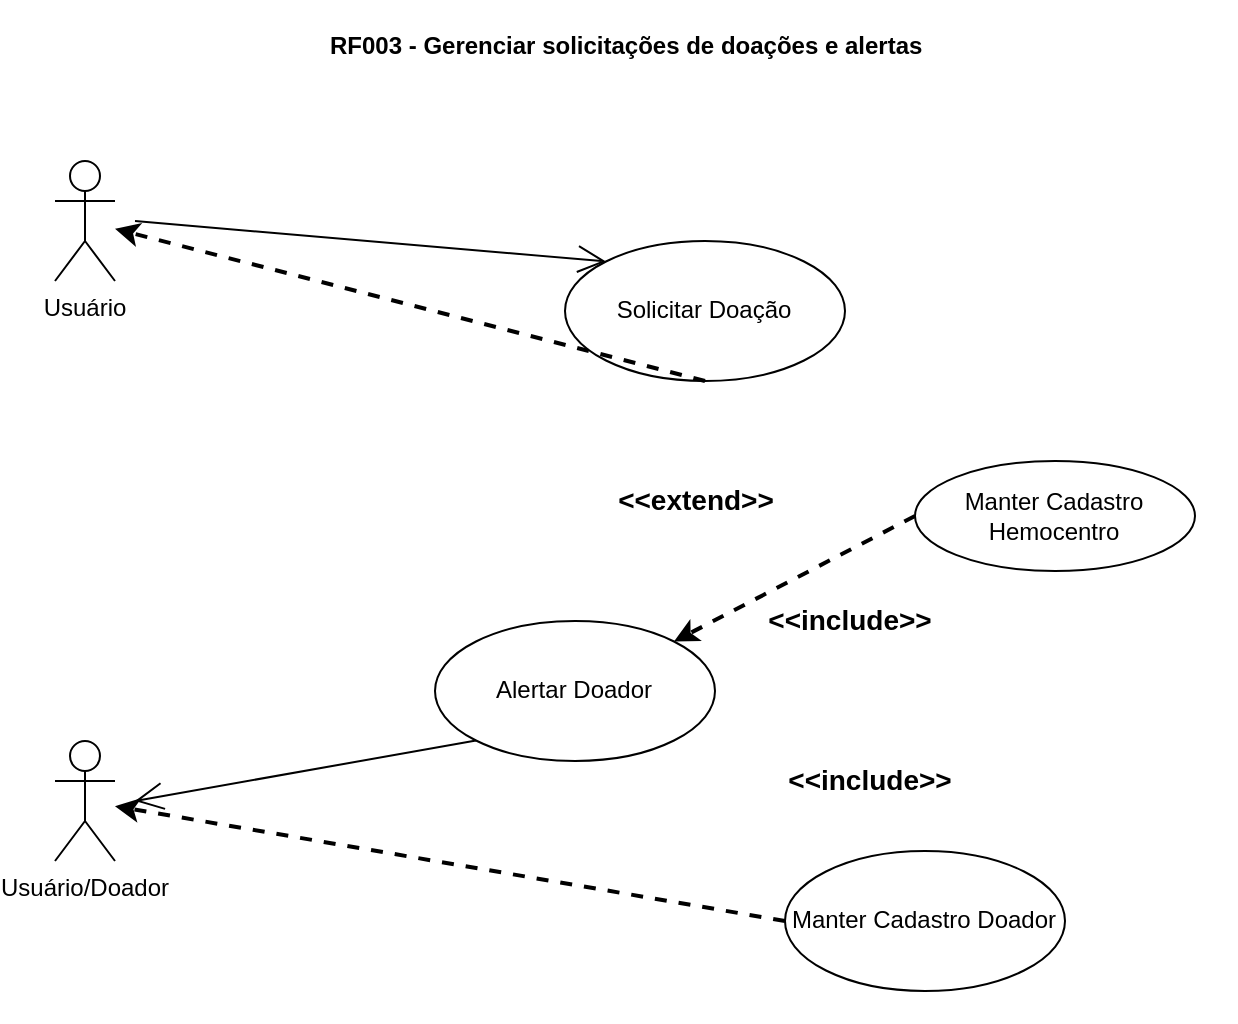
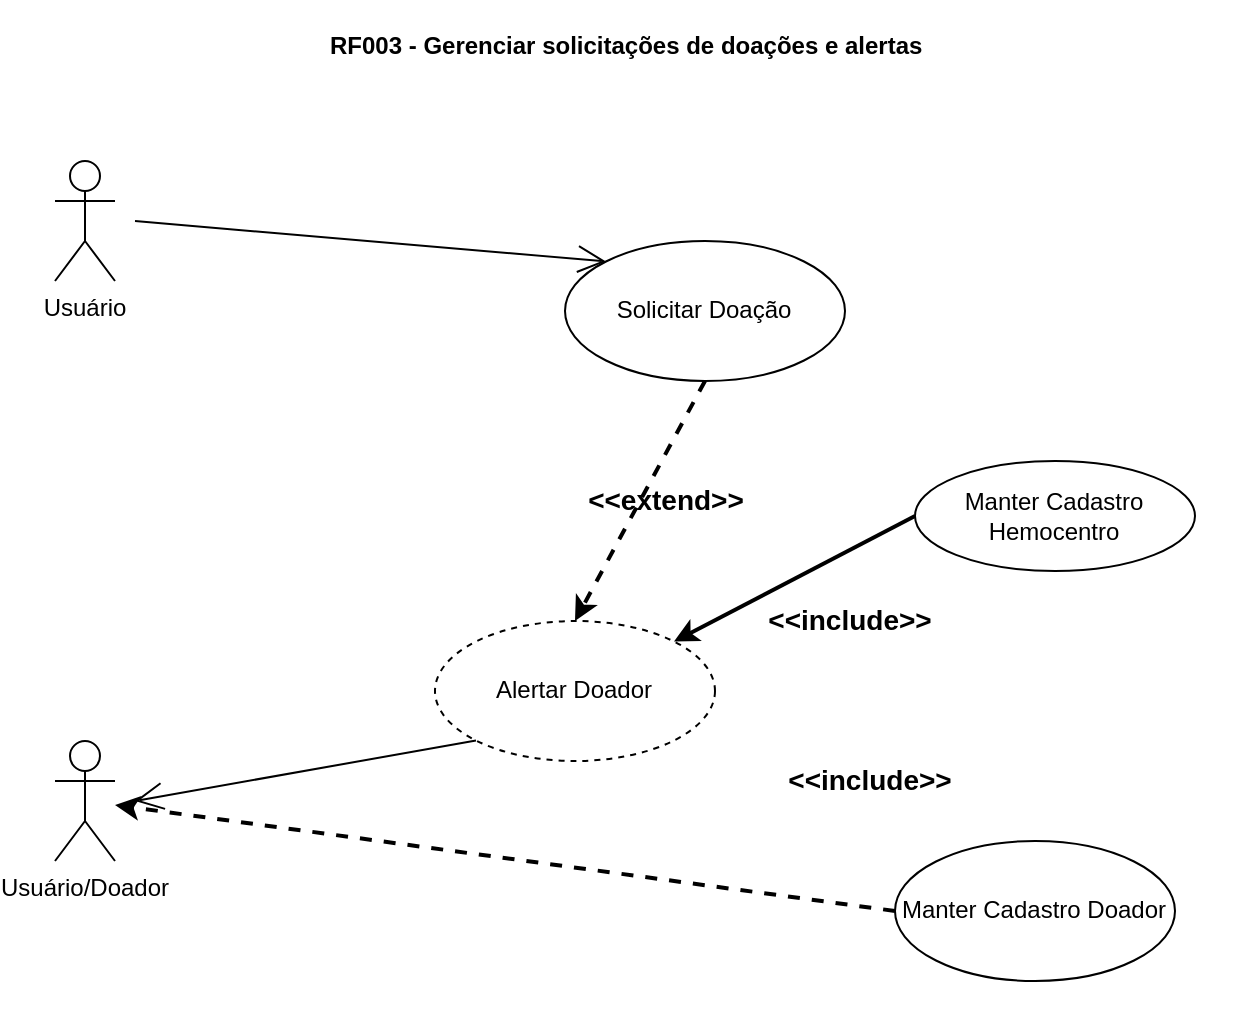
edge "Solicitar Doação" -> "Usuário": now "Solicitar Doação" -> "Alertar Doador"
node "<<extend>>": moved (697, 501) -> (667, 501)
edge "Manter Cadastro Hemocentro" -> "Alertar Doador": style dashed -> solid
node "Alertar Doador": style solid -> dashed
node "Manter Cadastro Doador": moved (925, 921) -> (1035, 911)
